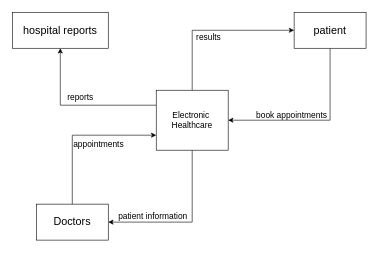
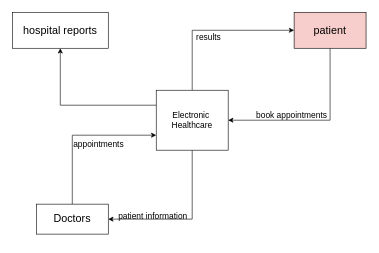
node "patient": fillcolor #ffffff -> #f8cecc
node "reports": removed
node "Doctors": size 72x36 -> 72x30
